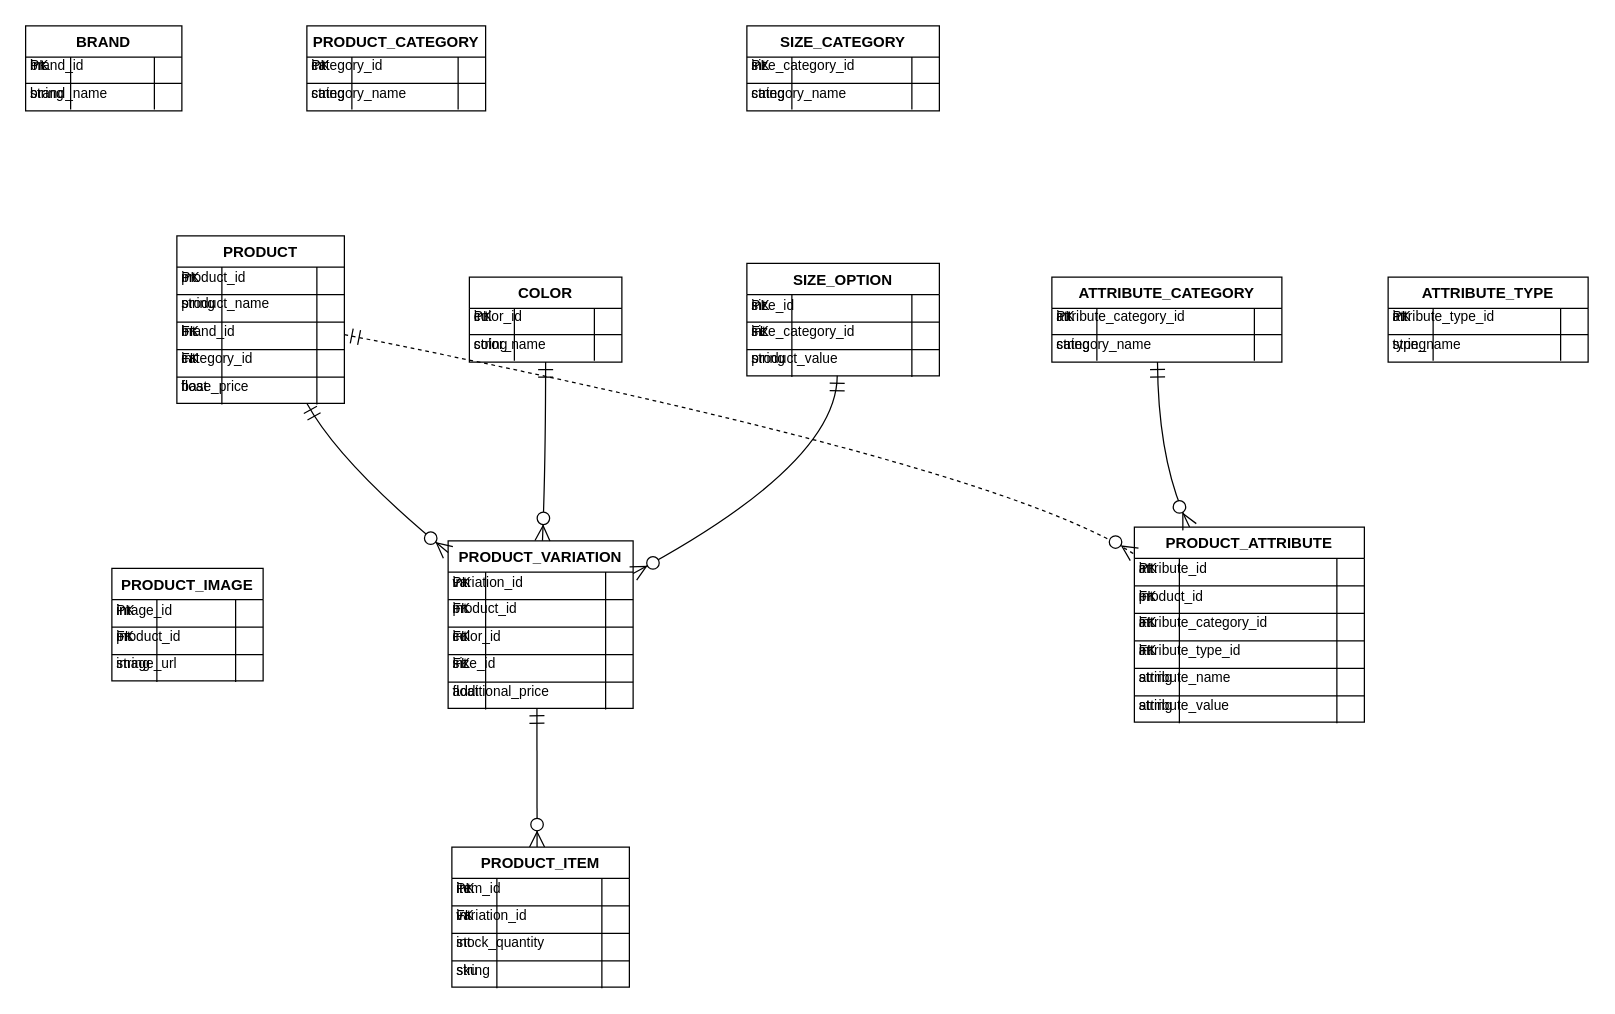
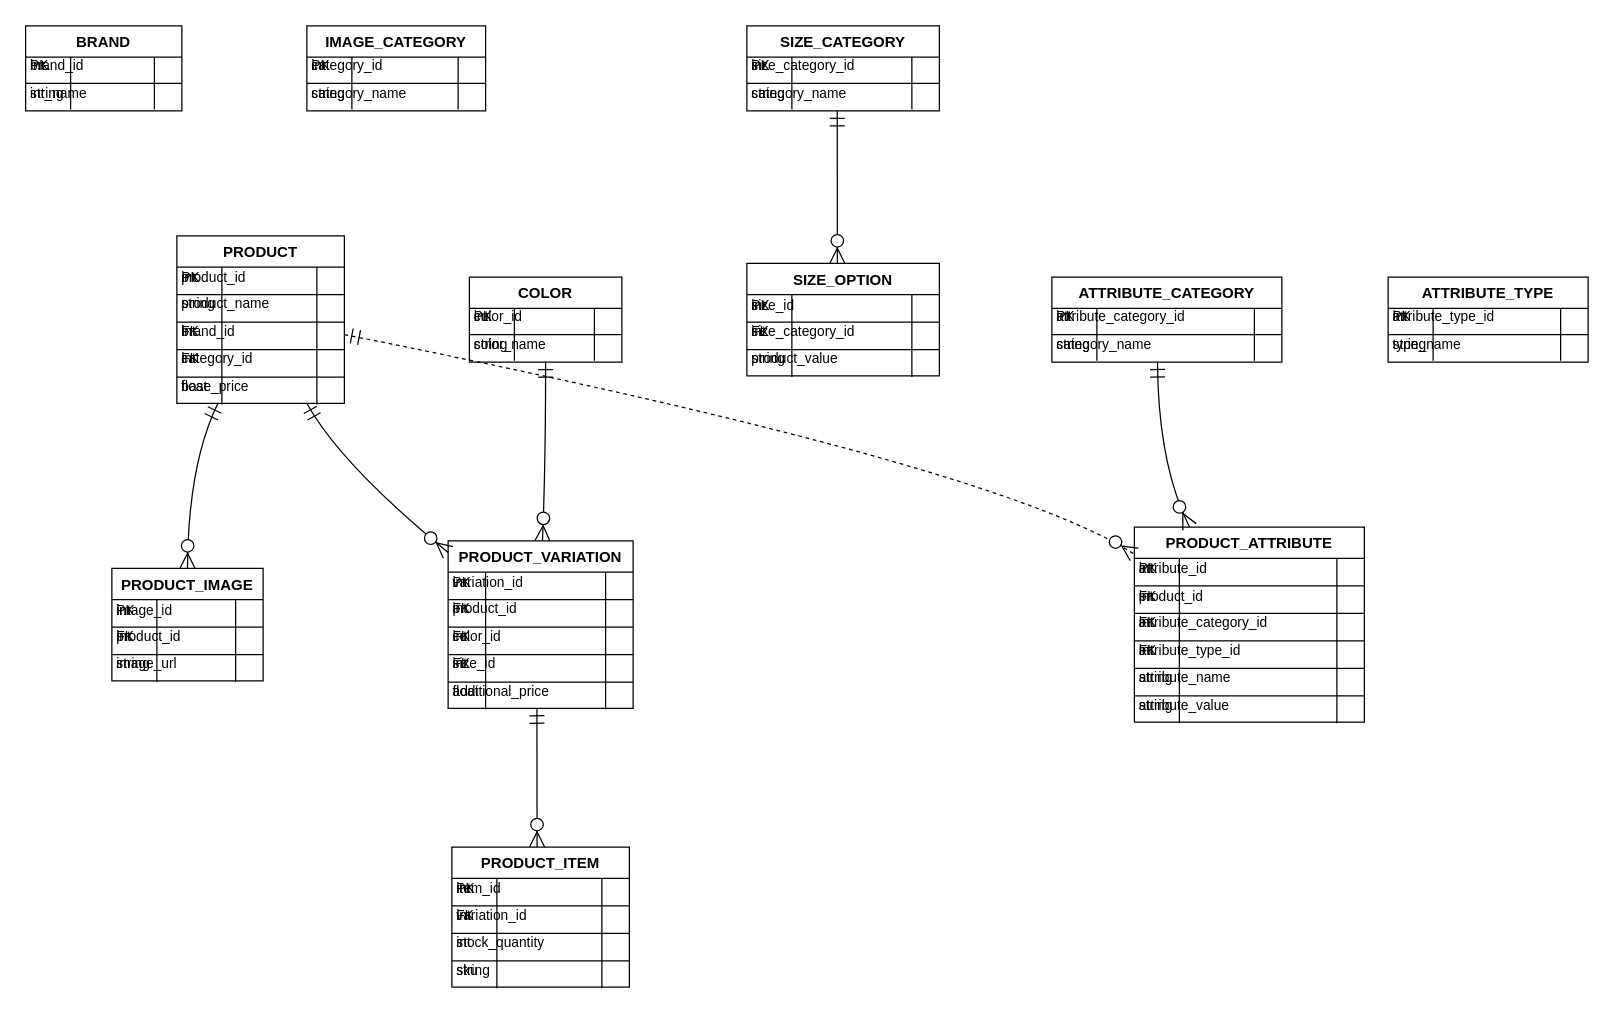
node "PRODUCT_CATEGORY": label "PRODUCT_CATEGORY" -> "IMAGE_CATEGORY"
node "brand_name": label "brand_name" -> "int_name"
edge "SIZE_CATEGORY" -- "SIZE_OPTION": added
edge "PRODUCT" -- "PRODUCT_IMAGE": added
edge "SIZE_OPTION" -- "PRODUCT_VARIATION": removed
